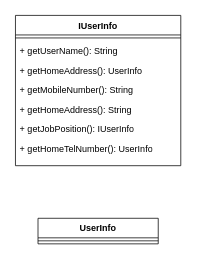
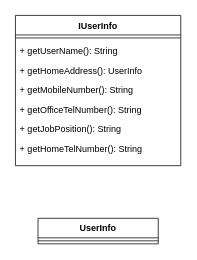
node "+ getHomeAddress(): String": label "+ getHomeAddress(): String" -> "+ getOfficeTelNumber(): String"
node "+ getJobPosition(): IUserInfo": label "+ getJobPosition(): IUserInfo" -> "+ getJobPosition(): String"
node "+ getHomeTelNumber(): UserInfo": label "+ getHomeTelNumber(): UserInfo" -> "+ getHomeTelNumber(): String"
